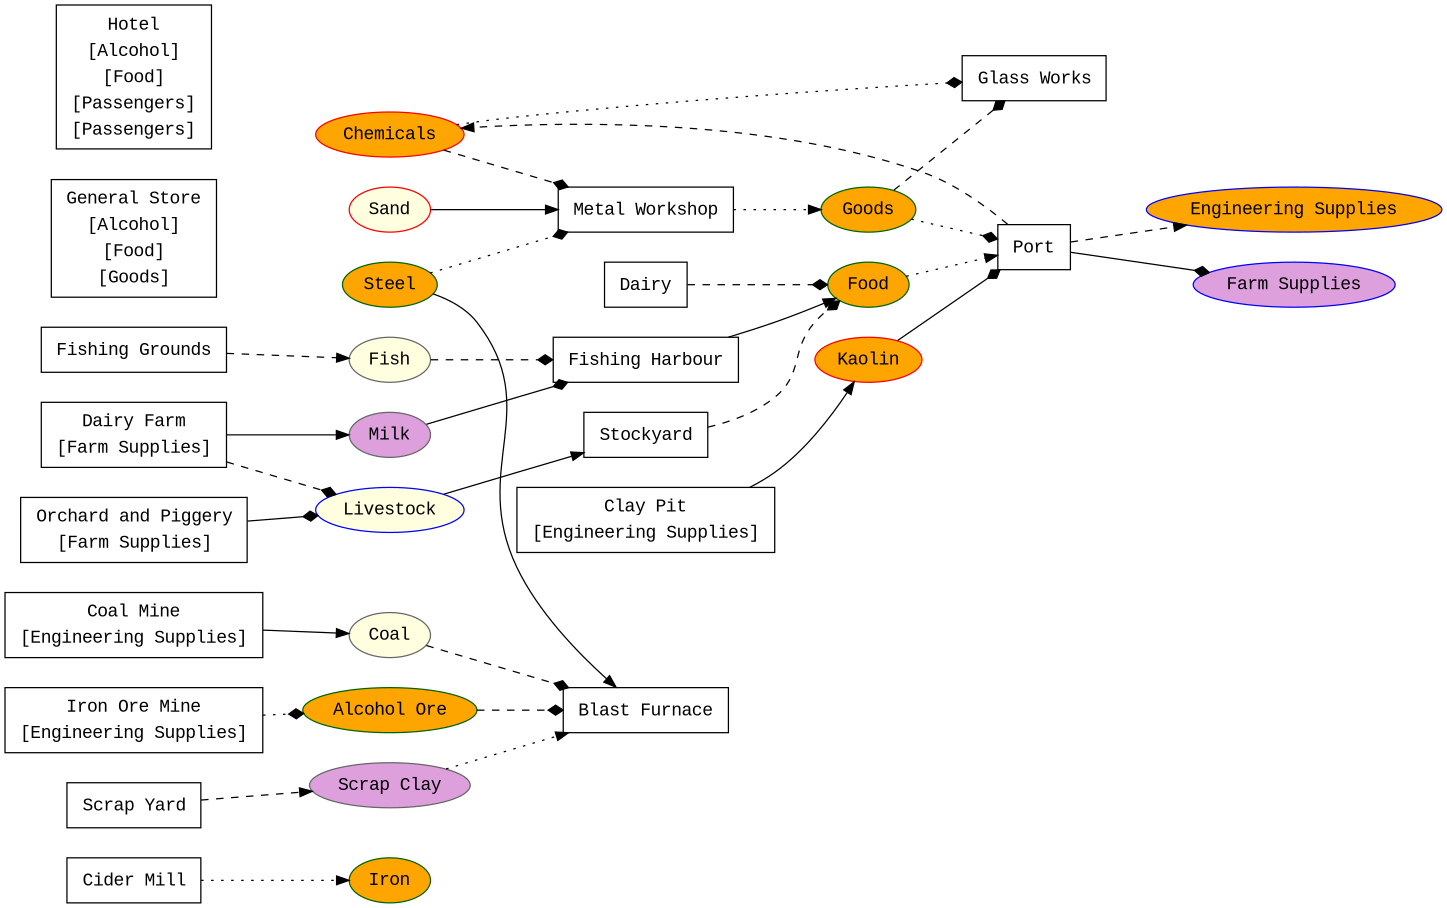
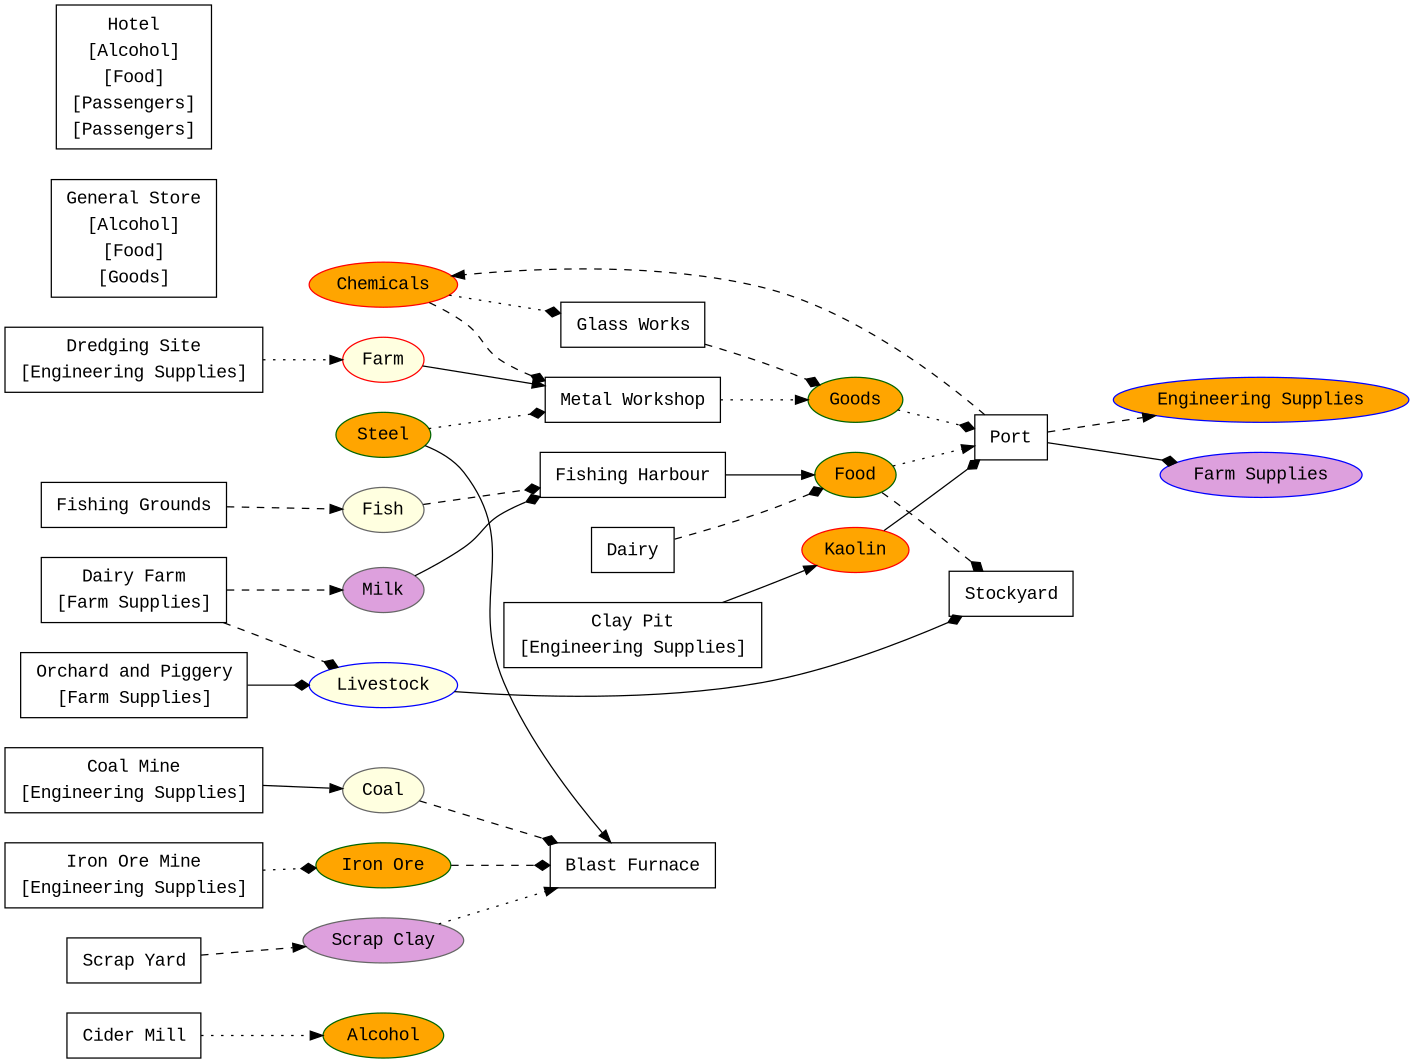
edge "Goods" -> "Glass Works": reversed
node "Sand": label "Sand" -> "Farm"
node "Dredging Site": added
edge "Stockyard" -> "Food": reversed
edge "Dairy Farm" -> "Milk": style solid -> dashed
edge "Livestock" -> "Stockyard": arrowhead normal -> diamond
node "Alcohol Ore": label "Alcohol Ore" -> "Iron Ore"
node "Iron": label "Iron" -> "Alcohol"
